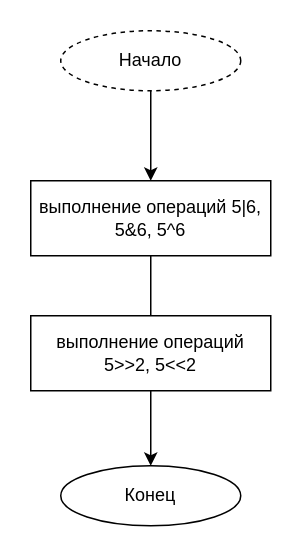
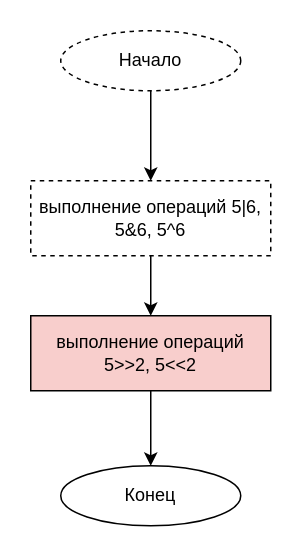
node "выполнение операций 5|6, 5&6, 5^6": style solid -> dashed
edge "выполнение операций 5|6, 5&6, 5^6" -- "выполнение операций 5>>2, 5<<2": arrowhead none -> classic
node "выполнение операций 5>>2, 5<<2": fillcolor #ffffff -> #f8cecc
